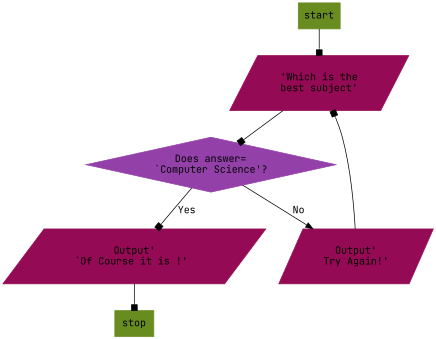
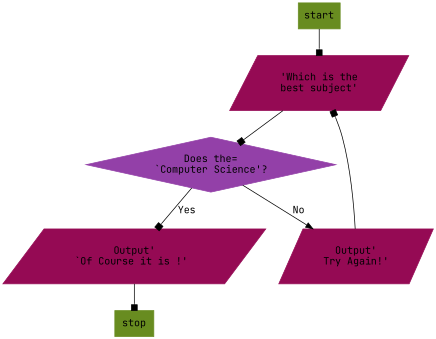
node "Does answer= `Computer Science'?": label "Does answer= `Computer Science'?" -> "Does the= `Computer Science'?"
